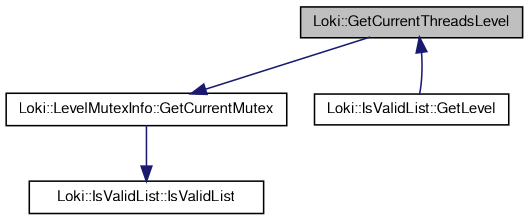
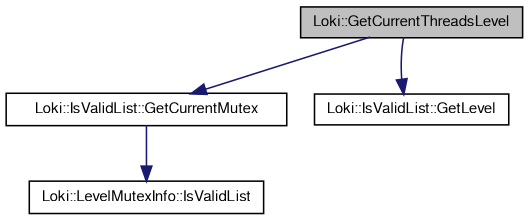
edge "Loki::IsValidList::GetLevel" -> "Loki::GetCurrentThreadsLevel": reversed
node "Loki::LevelMutexInfo::GetCurrentMutex": label "Loki::LevelMutexInfo::GetCurrentMutex" -> "Loki::IsValidList::GetCurrentMutex"
node "Loki::IsValidList::IsValidList": label "Loki::IsValidList::IsValidList" -> "Loki::LevelMutexInfo::IsValidList"
